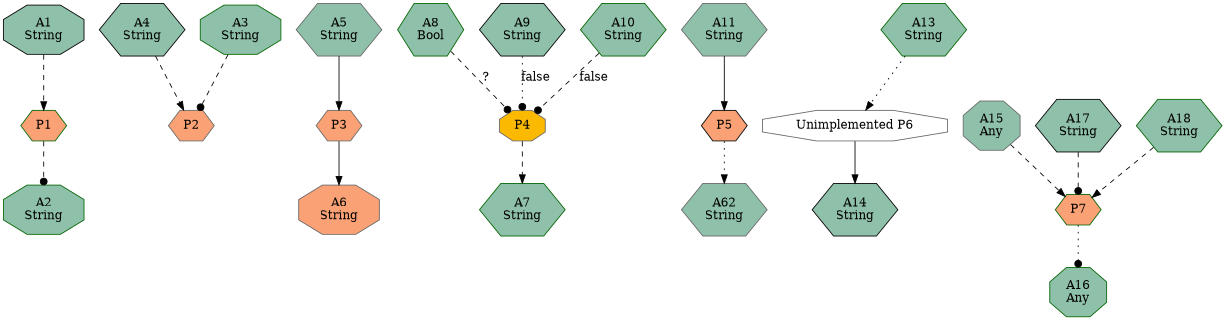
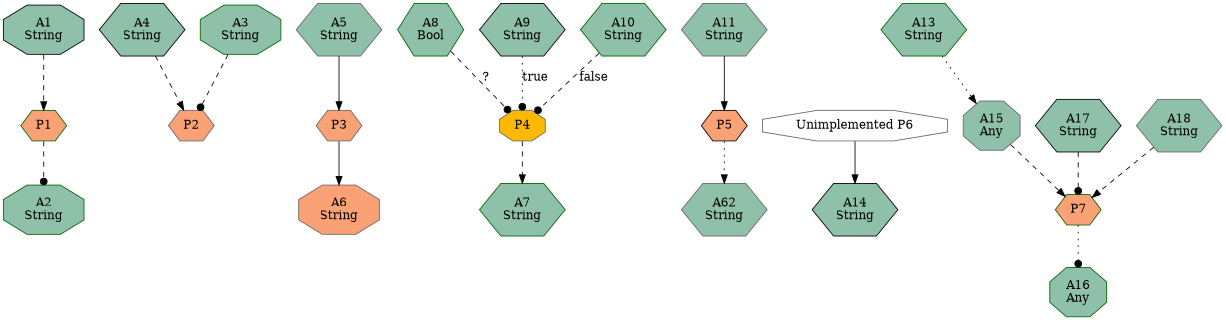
edge "A9 String" -> "P4": label "false" -> "true"
edge "A13 String" -> "Unimplemented P6": now "A13 String" -> "A15 Any"
node "A18 String": color darkgreen -> gray40
